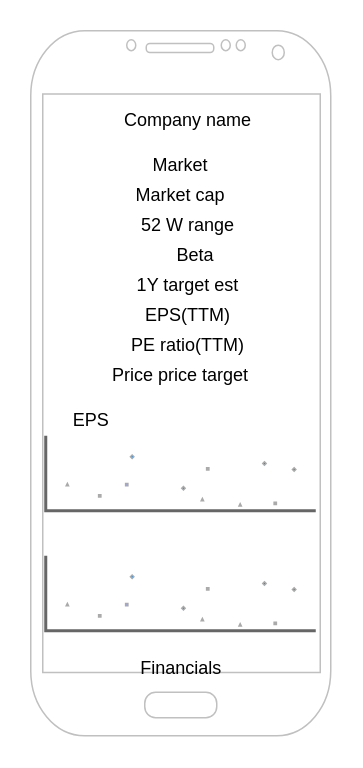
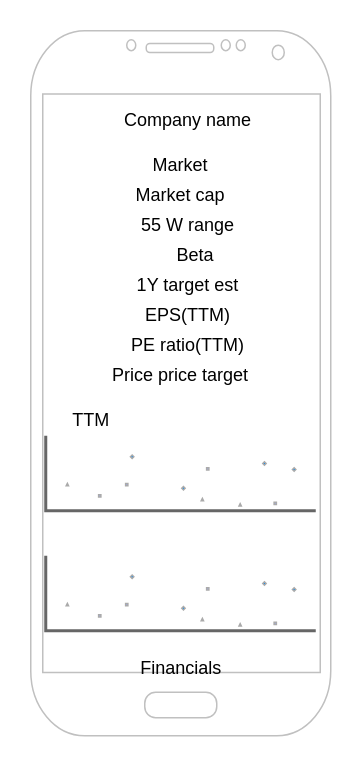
node "52 W range": label "52 W range" -> "55 W range"
node "EPS": label "EPS" -> "TTM"
